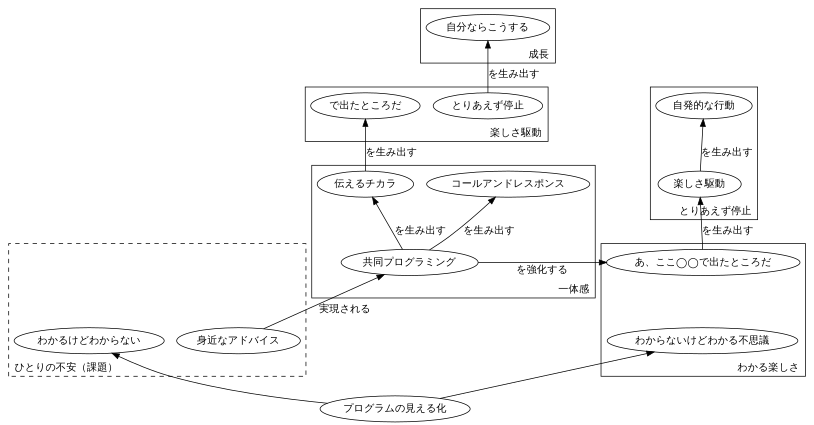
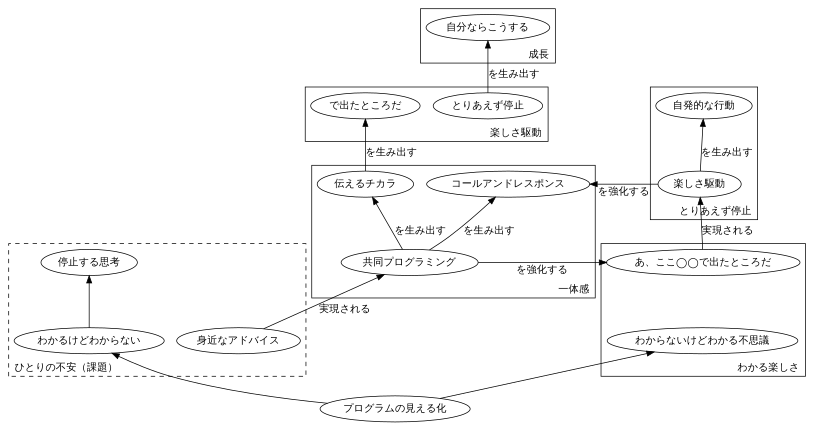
edge "楽しさ駆動" -> "コールアンドレスポンス": added, label "を強化する"
edge "あ、ここ◯◯で出たところだ" -> "楽しさ駆動": label "を生み出す" -> "実現される"
node "停止する思考": added
